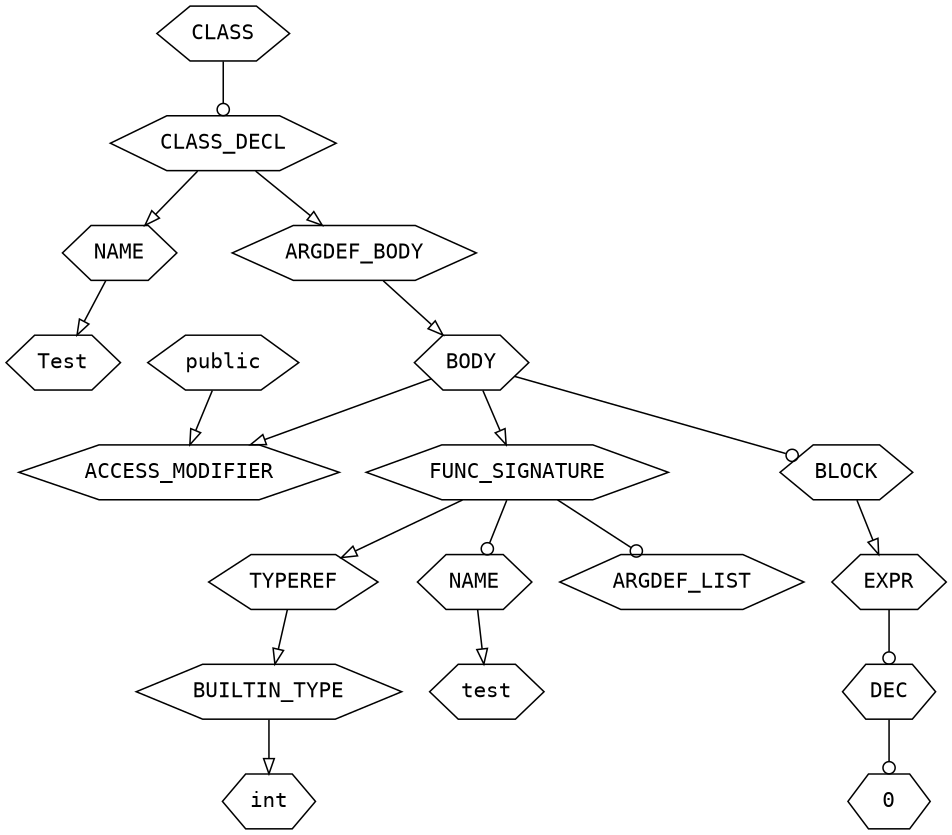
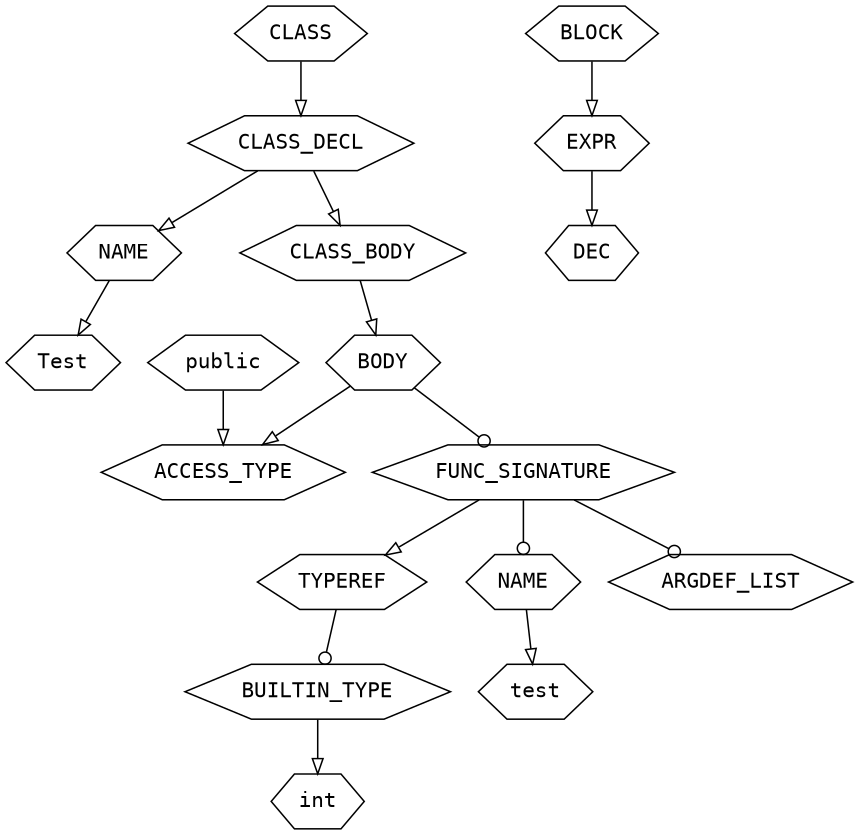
edge "CLASS" -> "CLASS_DECL": arrowhead odot -> onormal
node "ARGDEF_BODY": label "ARGDEF_BODY" -> "CLASS_BODY"
edge "BODY" -> "FUNC_SIGNATURE": arrowhead onormal -> odot
edge "BODY" -> "BLOCK": removed
node "ACCESS_MODIFIER": label "ACCESS_MODIFIER" -> "ACCESS_TYPE"
edge "TYPEREF" -> "BUILTIN_TYPE": arrowhead onormal -> odot
edge "EXPR" -> "DEC": arrowhead odot -> onormal
node "0": removed
